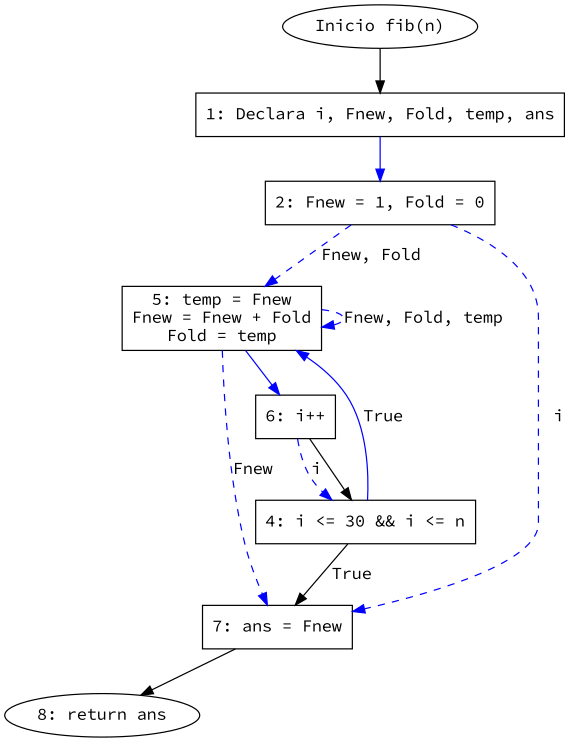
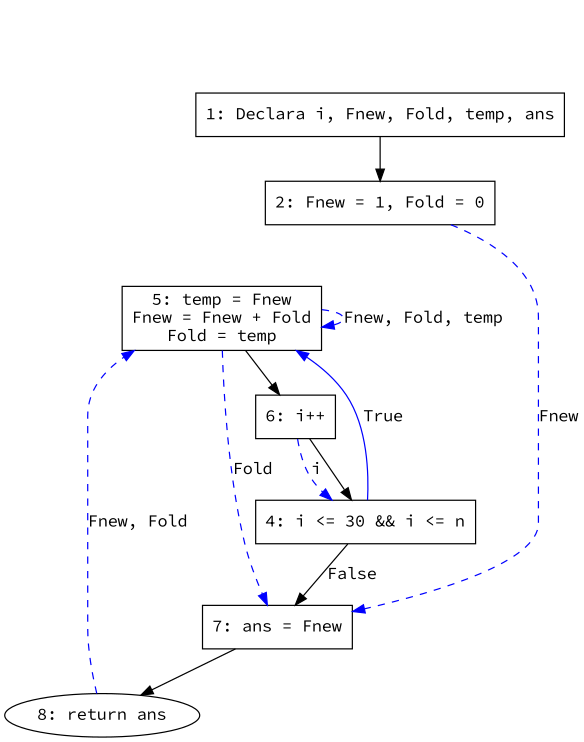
node "Inicio fib(n)": removed
edge "1: Declara i, Fnew, Fold, temp, ans" -> "2: Fnew = 1, Fold = 0": color blue -> black
edge "2: Fnew = 1, Fold = 0" -> "5: temp = Fnew Fnew = Fnew + Fold Fold = temp": now "8: return ans" -> "5: temp = Fnew Fnew = Fnew + Fold Fold = temp"
edge "5: temp = Fnew Fnew = Fnew + Fold Fold = temp" -> "6: i++": color blue -> black
edge "2: Fnew = 1, Fold = 0" -> "7: ans = Fnew": label "i" -> "Fnew"
edge "5: temp = Fnew Fnew = Fnew + Fold Fold = temp" -> "7: ans = Fnew": label "Fnew" -> "Fold"
edge "4: i <= 30 && i <= n" -> "7: ans = Fnew": label "True" -> "False"
